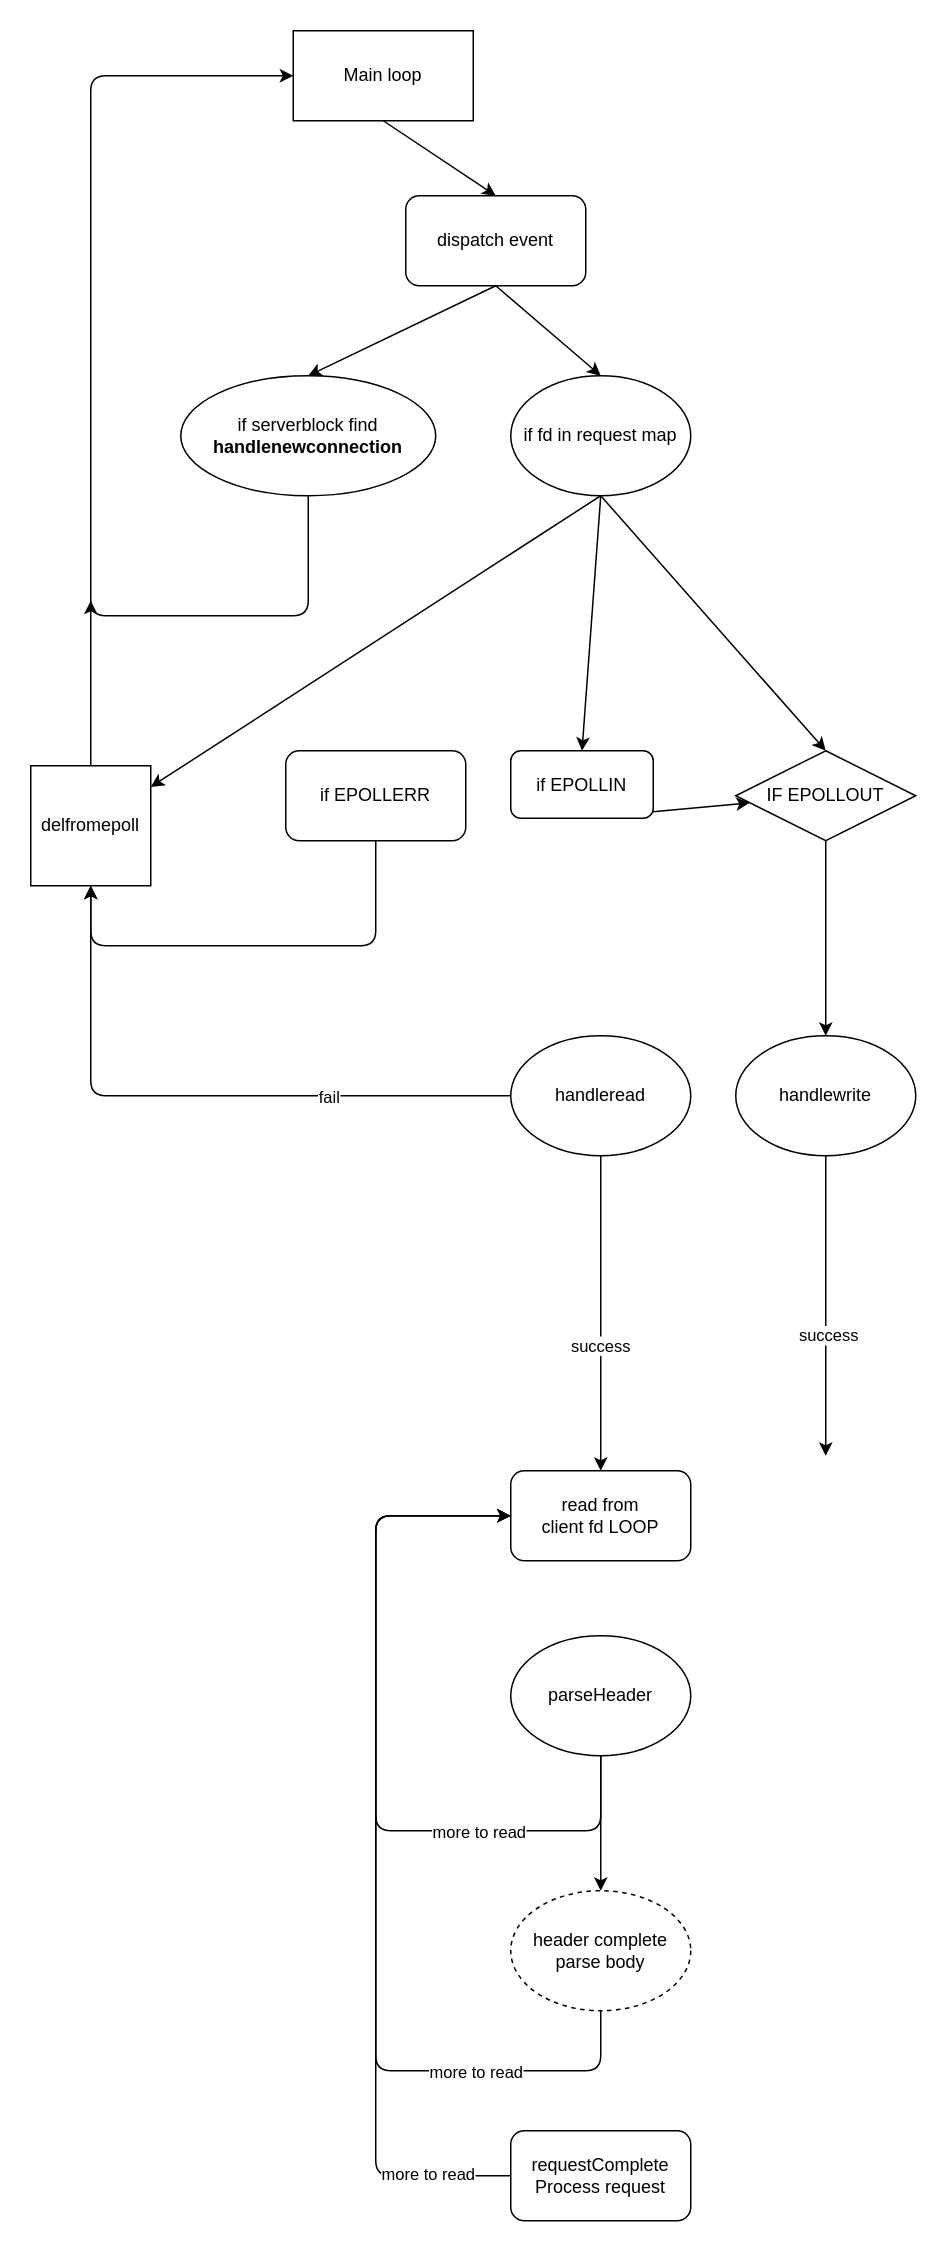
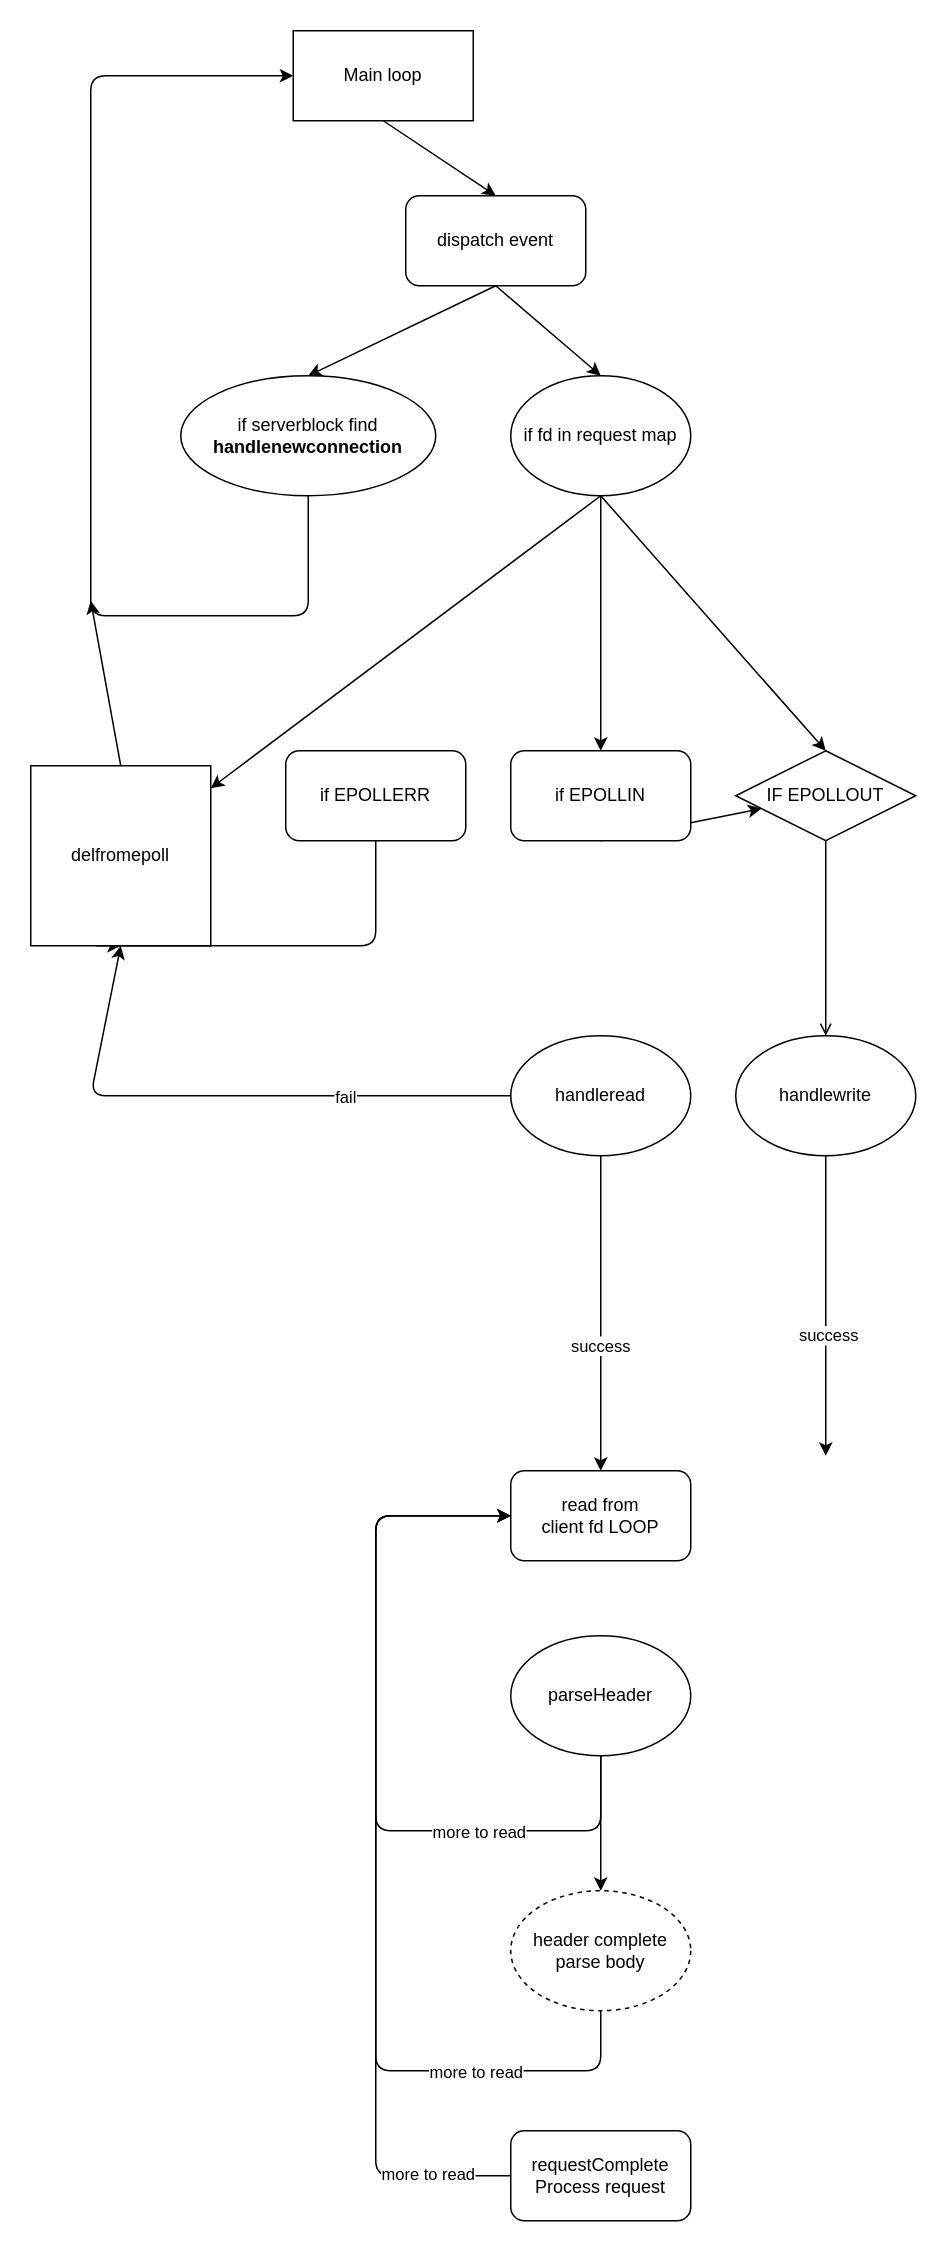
node "if EPOLLIN": size 143x68 -> 180x90
node "delfromepoll": size 120x120 -> 180x180
edge "IF EPOLLOUT" -> "handlewrite": arrowhead classic -> open
